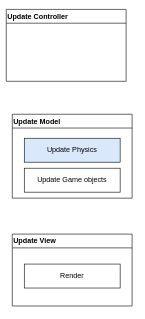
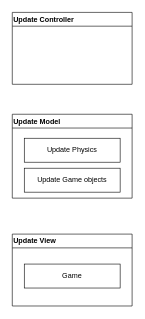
node "Update Controller": moved (66, 45) -> (72, 48)
node "Update Physics": fillcolor #dae8fc -> #ffffff
node "Render": label "Render" -> "Game"
